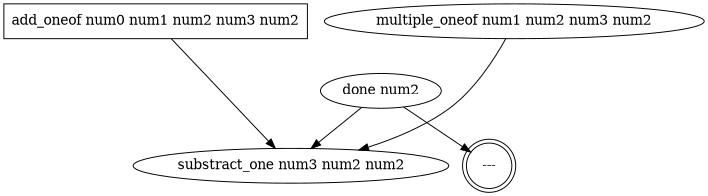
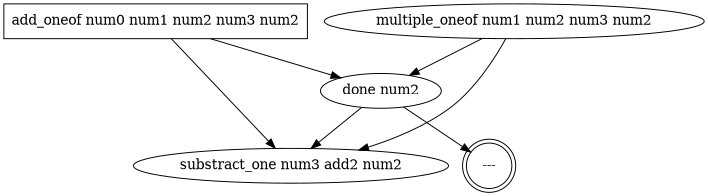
edge "multiple_oneof num1 num2 num3 num2" -> "done num2": added
edge "add_oneof num0 num1 num2 num3 num2" -> "done num2": added
node "substract_one num3 num2 num2": label "substract_one num3 num2 num2" -> "substract_one num3 add2 num2"
